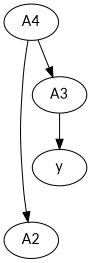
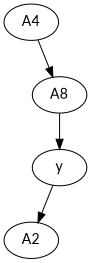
node "A3": label "A3" -> "A8"
edge "A4" -> "A2": now "y" -> "A2"
